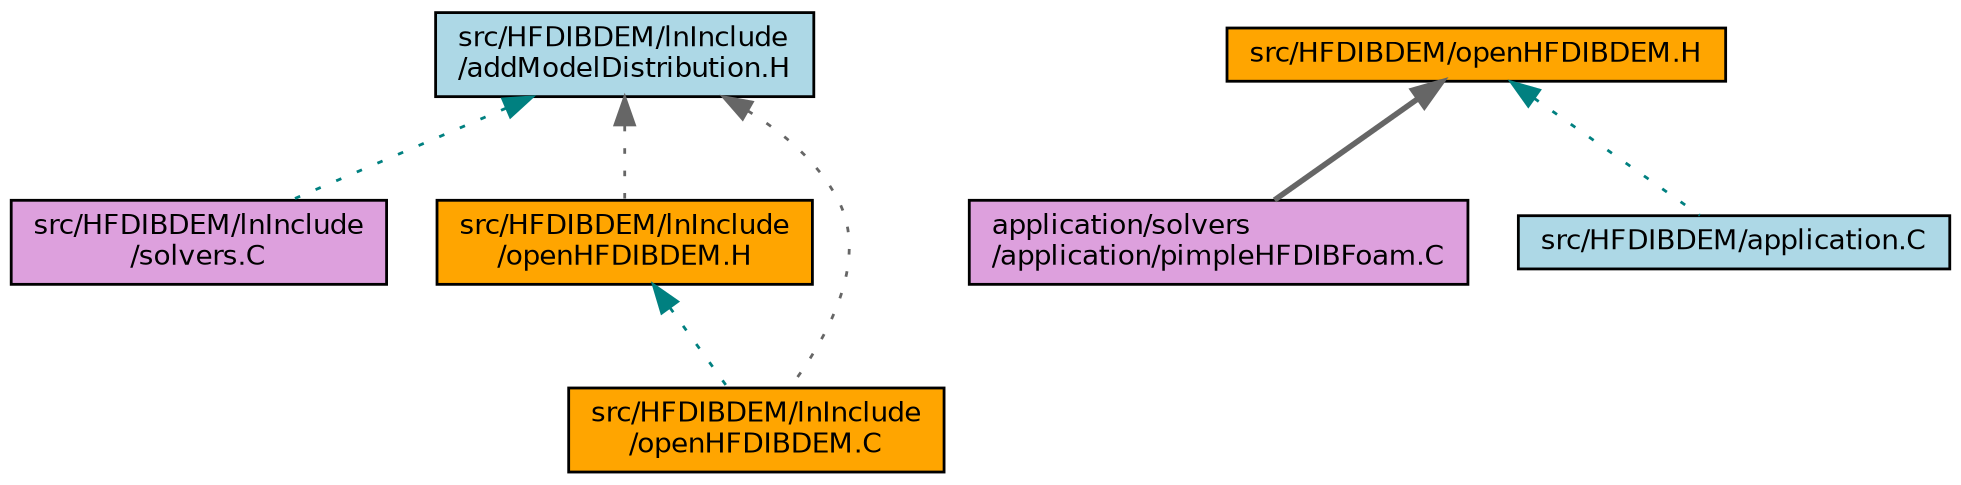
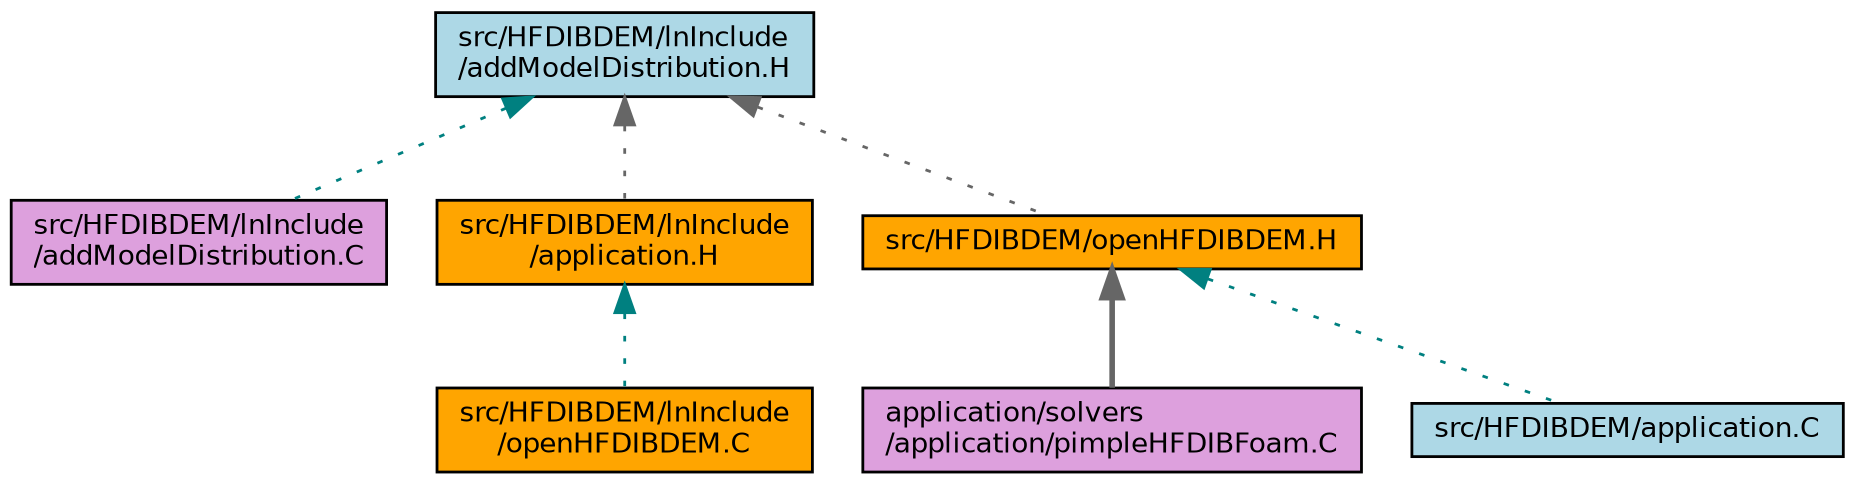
edge "src/HFDIBDEM/lnInclude /openHFDIBDEM.C" -> "src/HFDIBDEM/lnInclude /addModelDistribution.H": now "src/HFDIBDEM/openHFDIBDEM.H" -> "src/HFDIBDEM/lnInclude /addModelDistribution.H"
node "src/HFDIBDEM/lnInclude /solvers.C": label "src/HFDIBDEM/lnInclude /solvers.C" -> "src/HFDIBDEM/lnInclude /addModelDistribution.C"
node "src/HFDIBDEM/lnInclude /openHFDIBDEM.H": label "src/HFDIBDEM/lnInclude /openHFDIBDEM.H" -> "src/HFDIBDEM/lnInclude /application.H"
